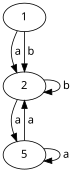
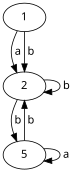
edge "2" -> "5": label " a" -> " b"
edge "5" -> "2": label " a" -> " b"
